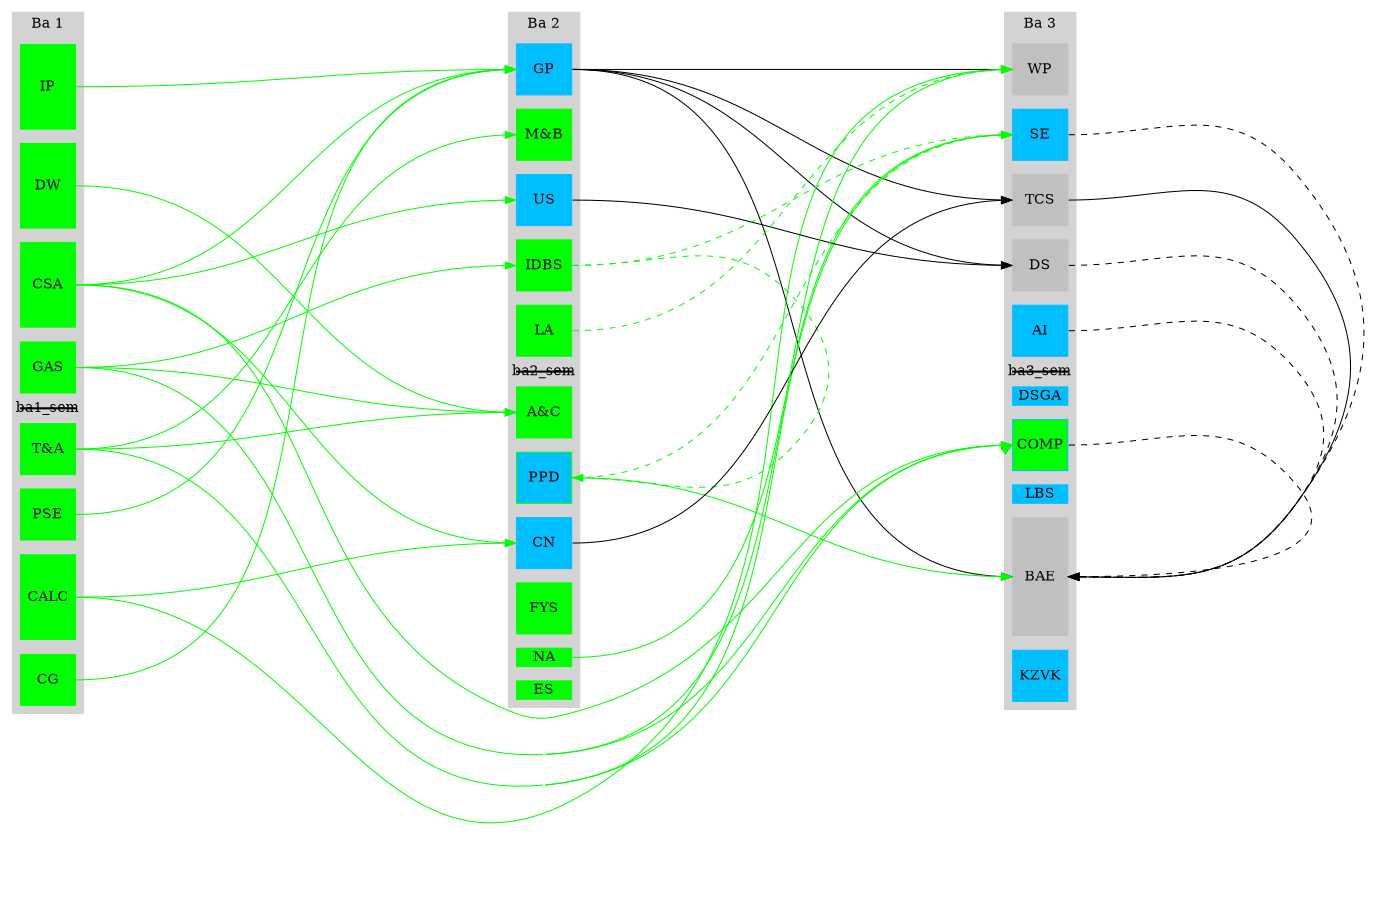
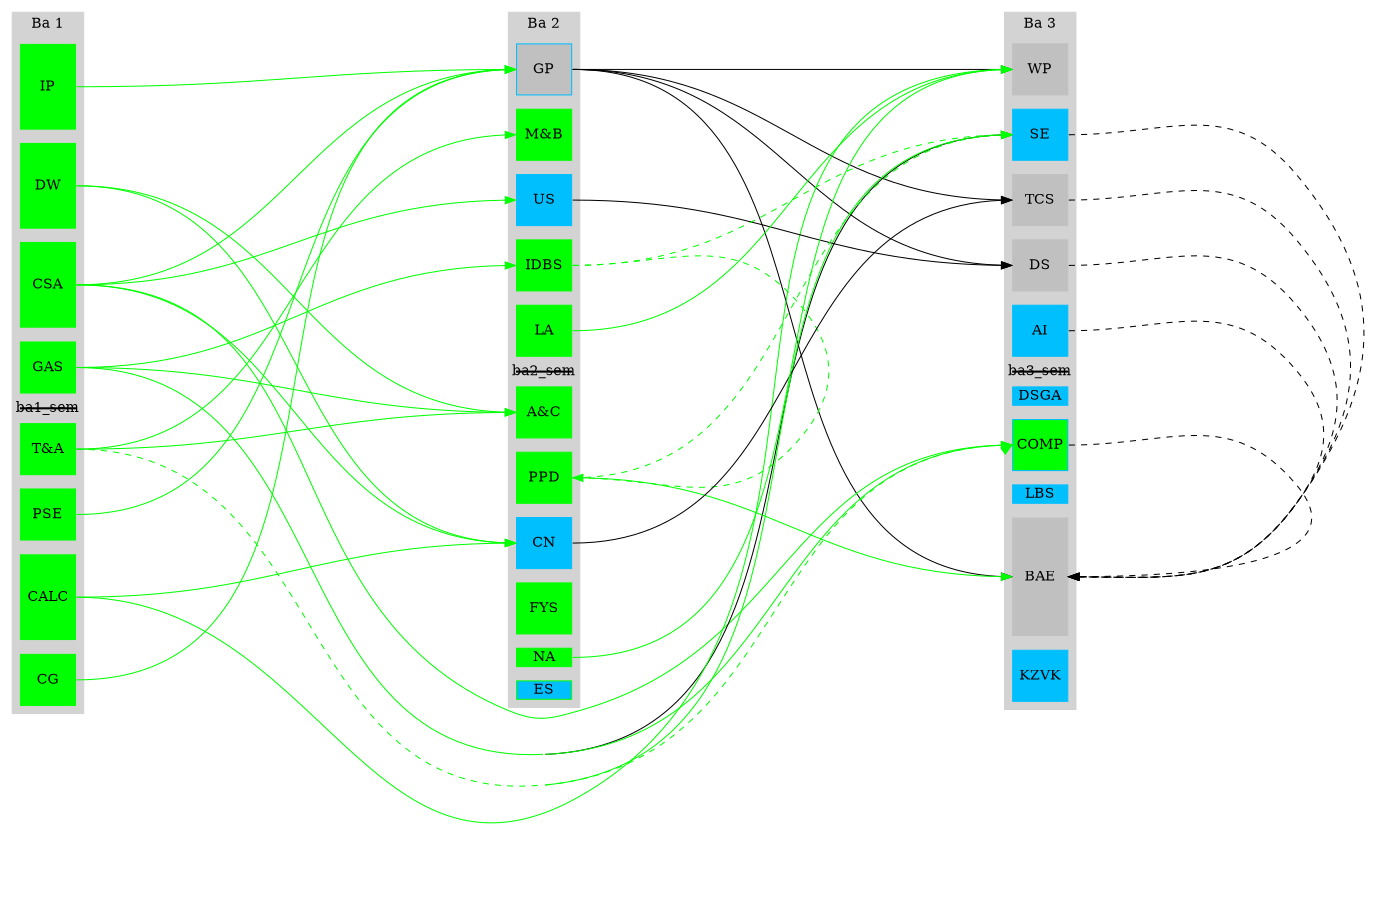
node "GP": fillcolor deepskyblue1 -> grey
edge "LA" -> "WP": style dashed -> solid
edge "DW" -> "CN": added
edge "TCS" -> "BAE": style solid -> dashed
edge "GAS" -> "SE": color green -> black
node "PPD": fillcolor deepskyblue1 -> green
edge "T&A" -> "COMP": style solid -> dashed
node "ES": fillcolor green -> deepskyblue1
